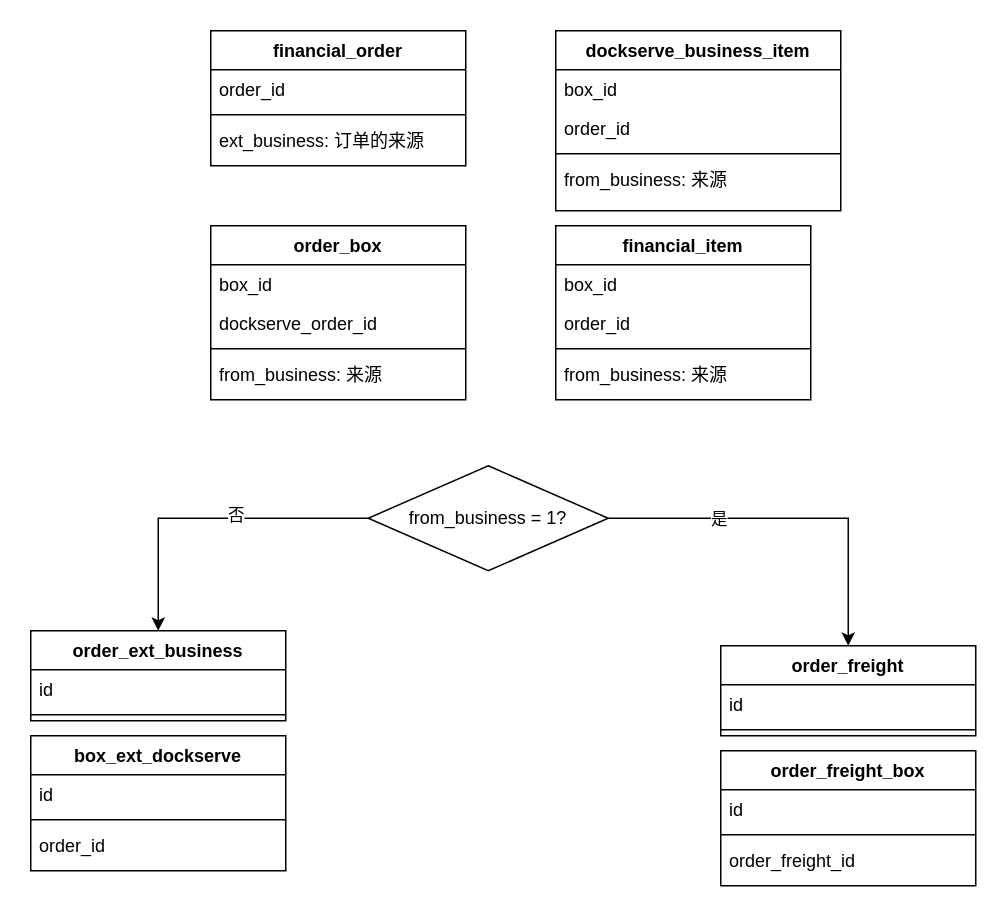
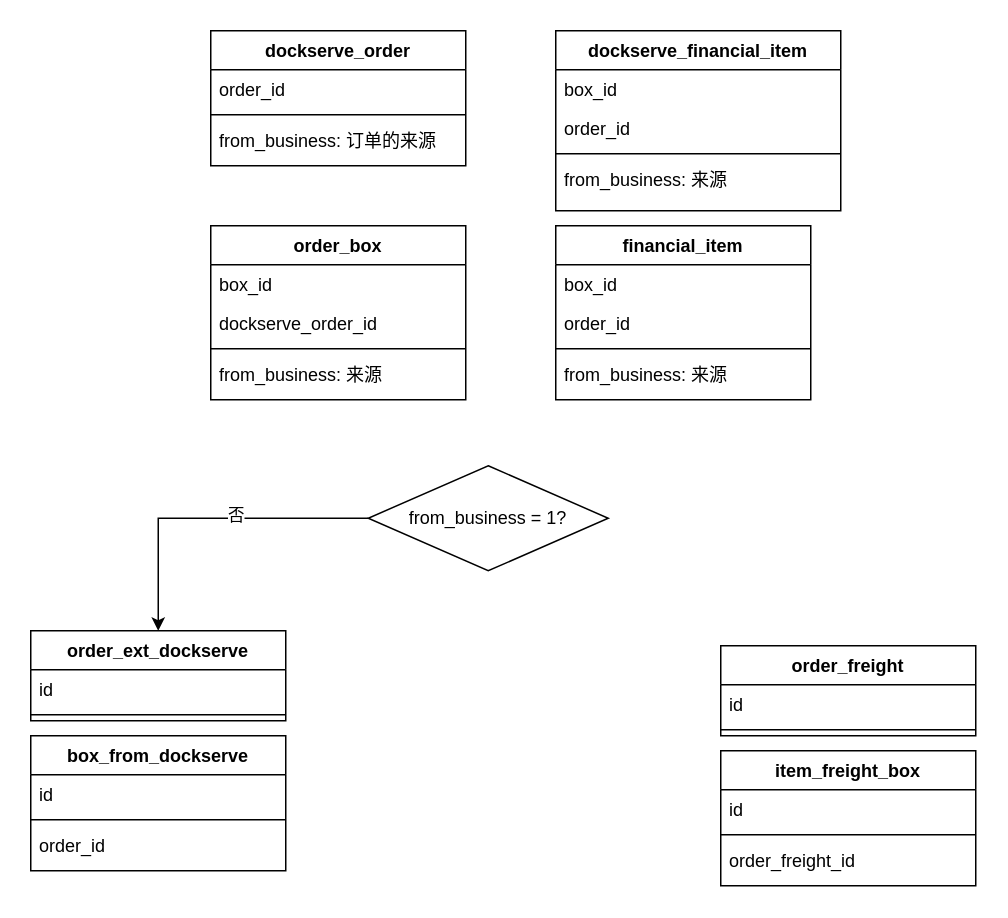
node "financial_order": label "financial_order" -> "dockserve_order"
node "dockserve_business_item": label "dockserve_business_item" -> "dockserve_financial_item"
node "ext_business: 订单的来源": label "ext_business: 订单的来源" -> "from_business: 订单的来源"
edge "from_business = 1?" -> "order_freight": removed, label "是"
node "order_ext_business": label "order_ext_business" -> "order_ext_dockserve"
node "box_ext_dockserve": label "box_ext_dockserve" -> "box_from_dockserve"
node "order_freight_box": label "order_freight_box" -> "item_freight_box"
